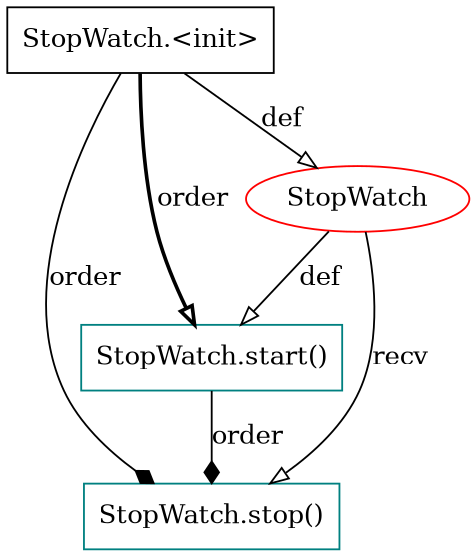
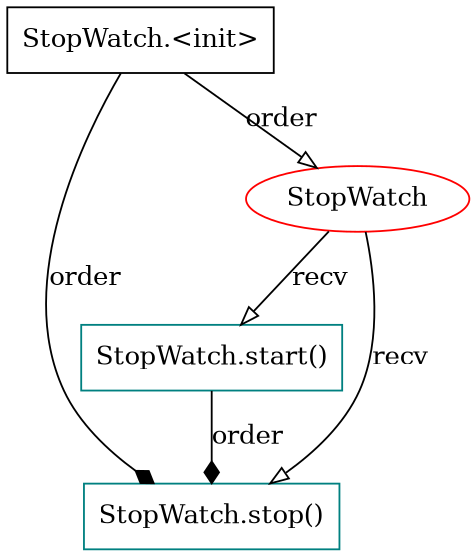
edge "StopWatch.<init>" -> "StopWatch": label "def" -> "order"
edge "StopWatch.<init>" -> "StopWatch.start()": removed, label "order"
edge "StopWatch" -> "StopWatch.start()": label "def" -> "recv"
